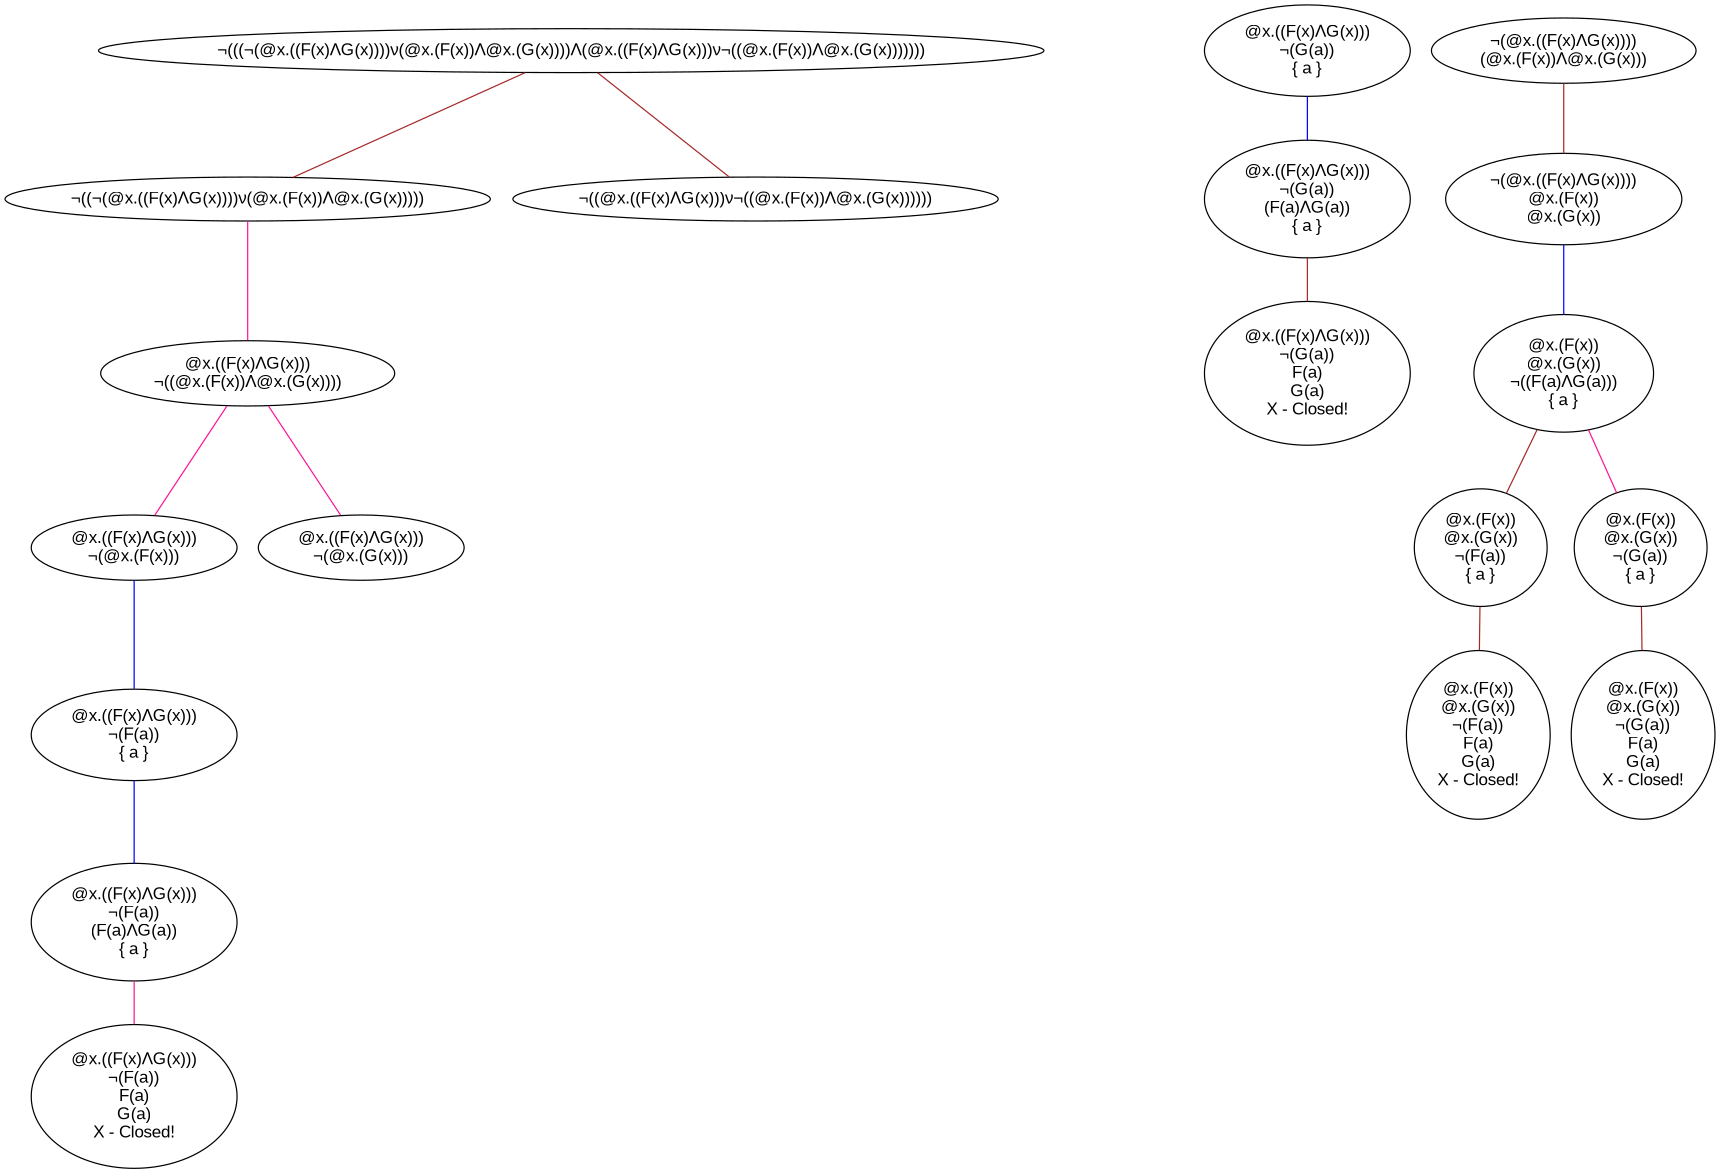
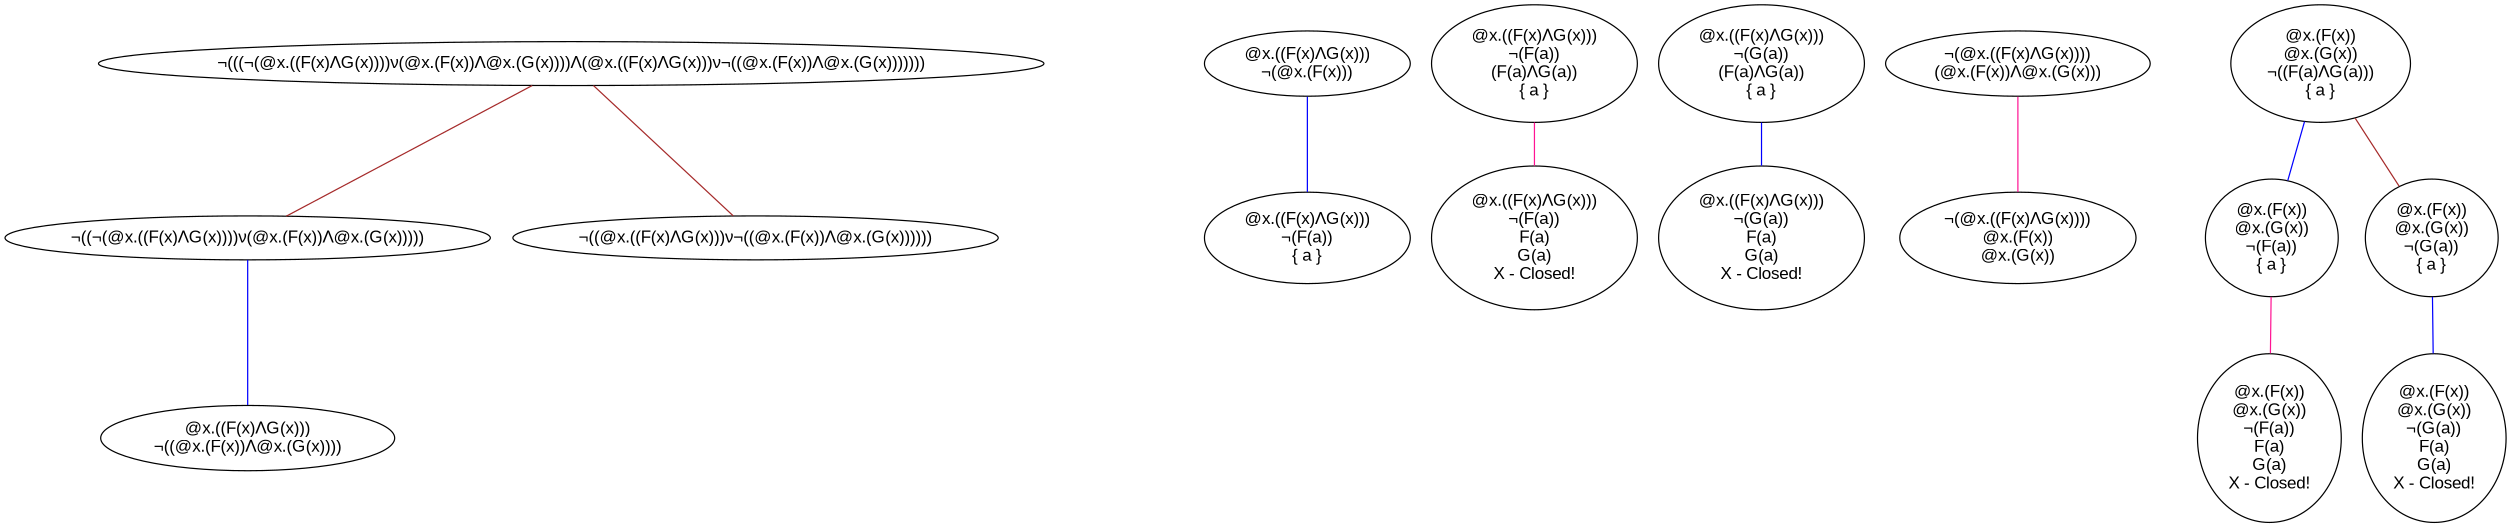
node "@x.((F(x)ΛG(x))) ¬(G(a)) { a }": removed
edge "¬(@x.((F(x)ΛG(x)))) (@x.(F(x))Λ@x.(G(x)))" -- "¬(@x.((F(x)ΛG(x)))) @x.(F(x)) @x.(G(x))": color brown -> deeppink
edge "@x.((F(x)ΛG(x))) ¬(G(a)) (F(a)ΛG(a)) { a }" -- "@x.((F(x)ΛG(x))) ¬(G(a)) F(a) G(a) X - Closed!": color brown -> blue
edge "¬(@x.((F(x)ΛG(x)))) @x.(F(x)) @x.(G(x))" -- "@x.(F(x)) @x.(G(x)) ¬((F(a)ΛG(a))) { a }": removed
edge "¬((¬(@x.((F(x)ΛG(x))))ν(@x.(F(x))Λ@x.(G(x)))))" -- "@x.((F(x)ΛG(x))) ¬((@x.(F(x))Λ@x.(G(x))))": color deeppink -> blue
edge "@x.((F(x)ΛG(x))) ¬((@x.(F(x))Λ@x.(G(x))))" -- "@x.((F(x)ΛG(x))) ¬(@x.(F(x)))": removed
edge "@x.(F(x)) @x.(G(x)) ¬((F(a)ΛG(a))) { a }" -- "@x.(F(x)) @x.(G(x)) ¬(F(a)) { a }": color brown -> blue
edge "@x.(F(x)) @x.(G(x)) ¬((F(a)ΛG(a))) { a }" -- "@x.(F(x)) @x.(G(x)) ¬(G(a)) { a }": color deeppink -> brown
node "@x.((F(x)ΛG(x))) ¬(@x.(G(x)))": removed
edge "@x.(F(x)) @x.(G(x)) ¬(F(a)) { a }" -- "@x.(F(x)) @x.(G(x)) ¬(F(a)) F(a) G(a) X - Closed!": color brown -> deeppink
edge "@x.(F(x)) @x.(G(x)) ¬(G(a)) { a }" -- "@x.(F(x)) @x.(G(x)) ¬(G(a)) F(a) G(a) X - Closed!": color brown -> blue
edge "@x.((F(x)ΛG(x))) ¬(F(a)) { a }" -- "@x.((F(x)ΛG(x))) ¬(F(a)) (F(a)ΛG(a)) { a }": removed
